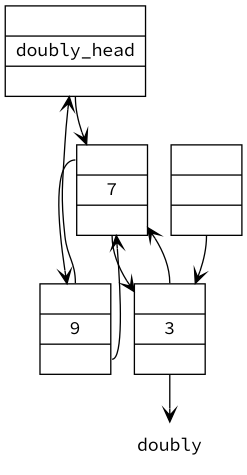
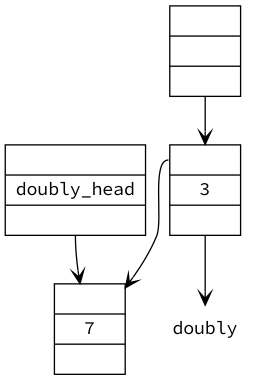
edge "7" -> "3": removed
node "9": removed
